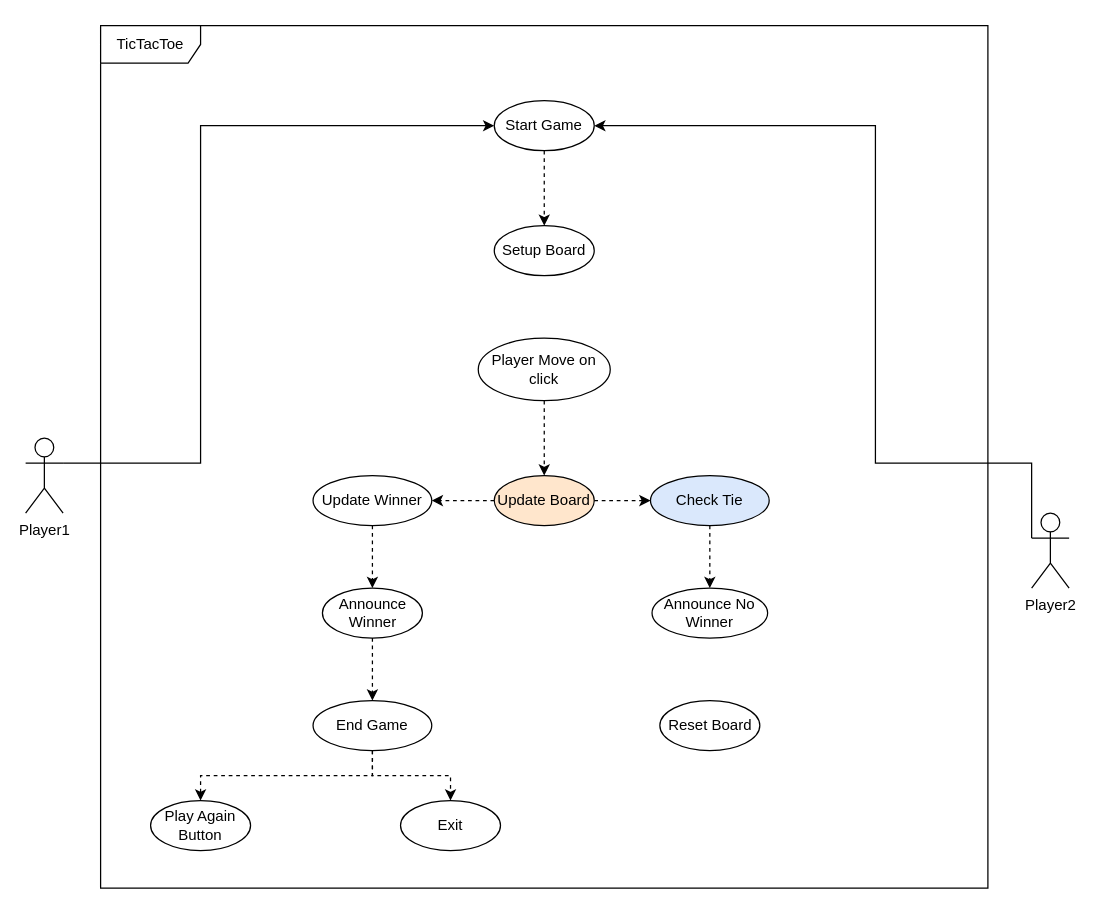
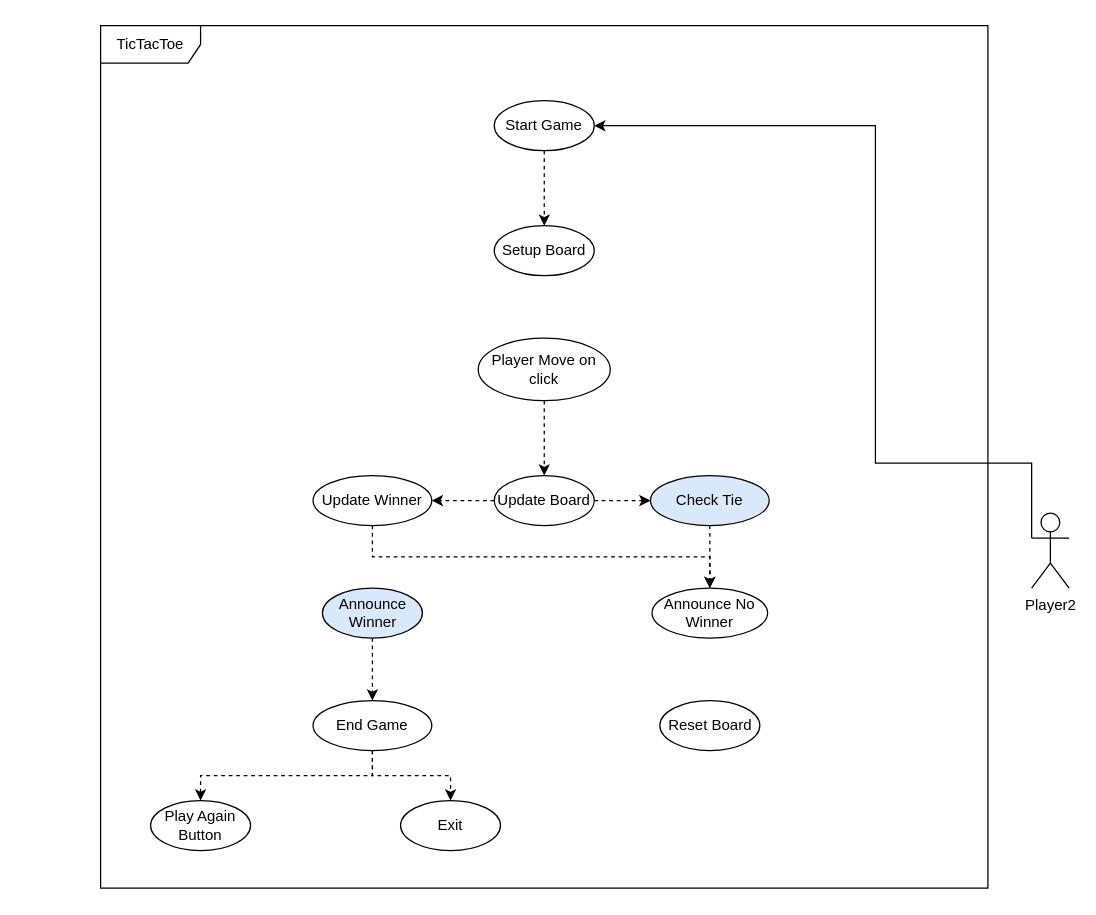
edge "Player1" -> "Start Game": removed
node "Player1": removed
node "Update Board": fillcolor #ffe6cc -> #ffffff
edge "Update Winner" -> "Announce Winner": now "Update Winner" -> "Announce No Winner"
node "Announce Winner": fillcolor #ffffff -> #dae8fc
